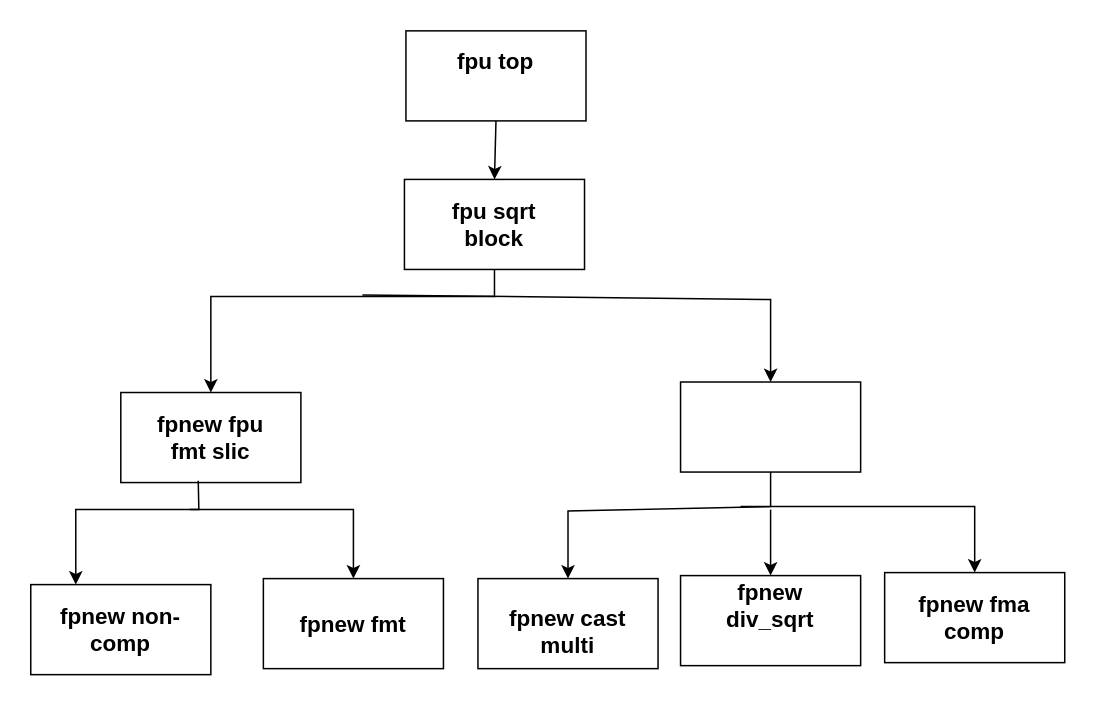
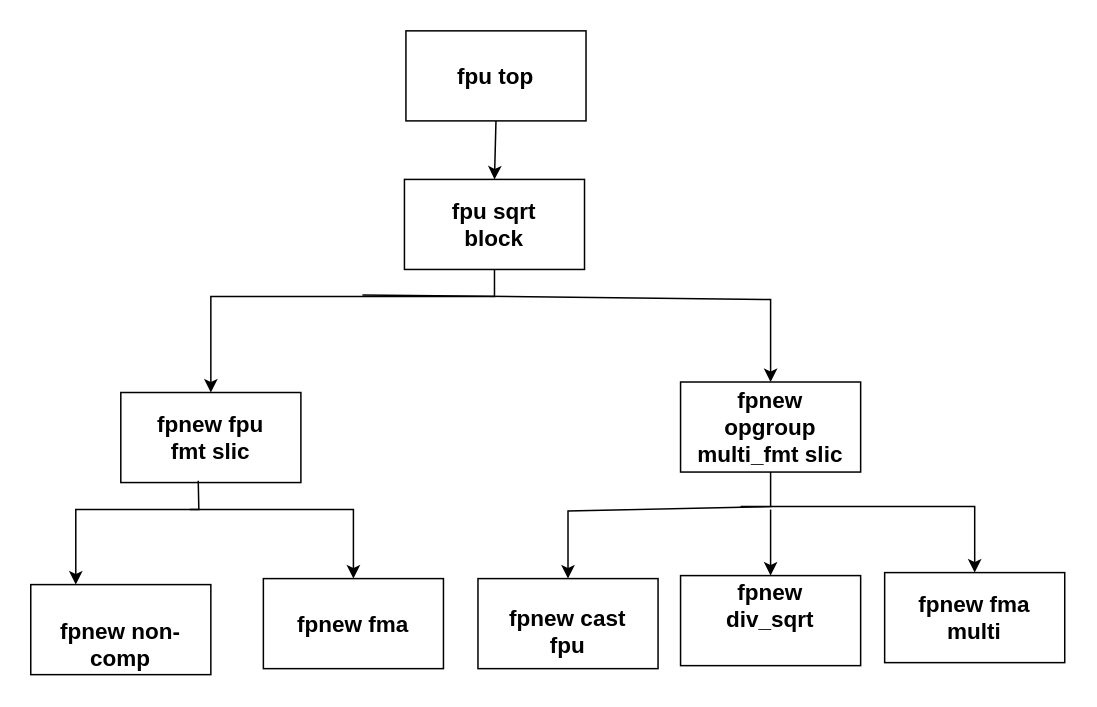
node "fpu top": moved (496, 61) -> (496, 76)
node "fpnew opgroup multi_fmt slic": added
node "fpnew fma comp": label "fpnew fma comp" -> "fpnew fma multi"
node "fpnew fmt": label "fpnew fmt" -> "fpnew fma"
node "fpnew non-comp": moved (121, 629) -> (121, 644)
node "fpnew cast multi": label "fpnew cast multi" -> "fpnew cast fpu"
